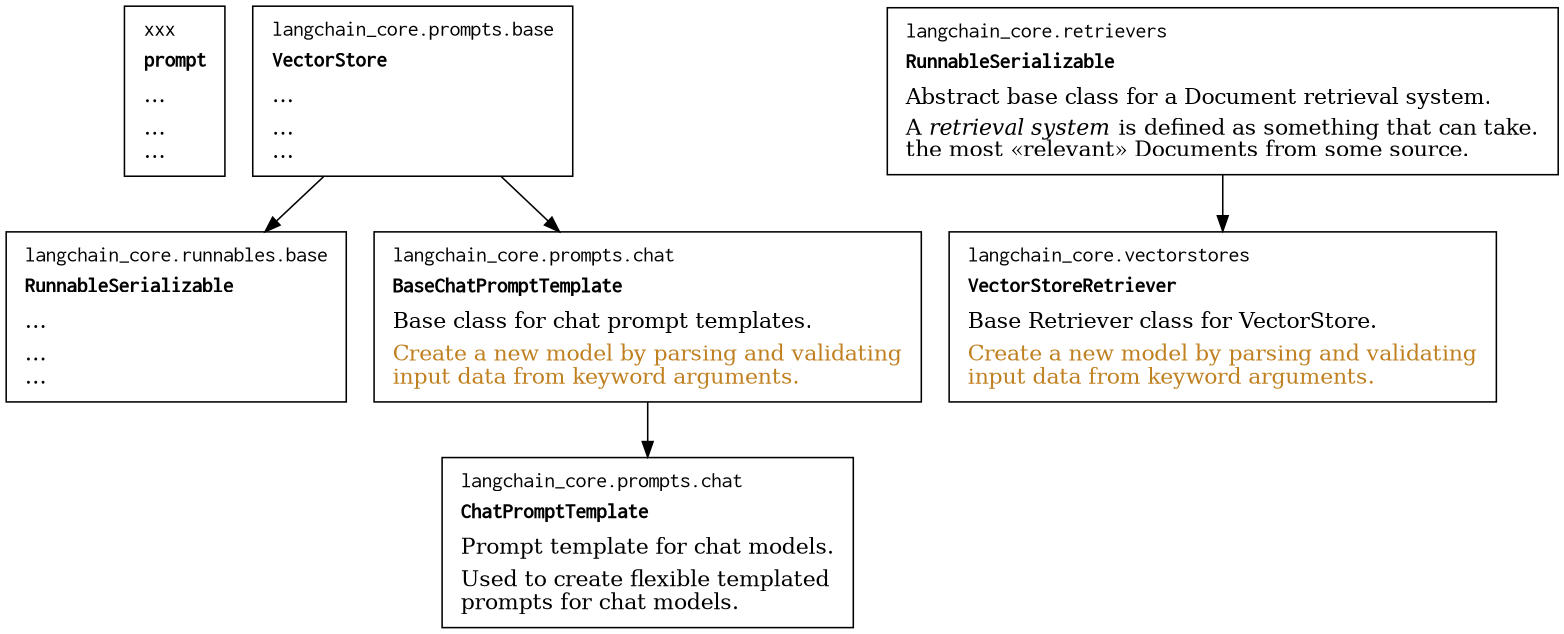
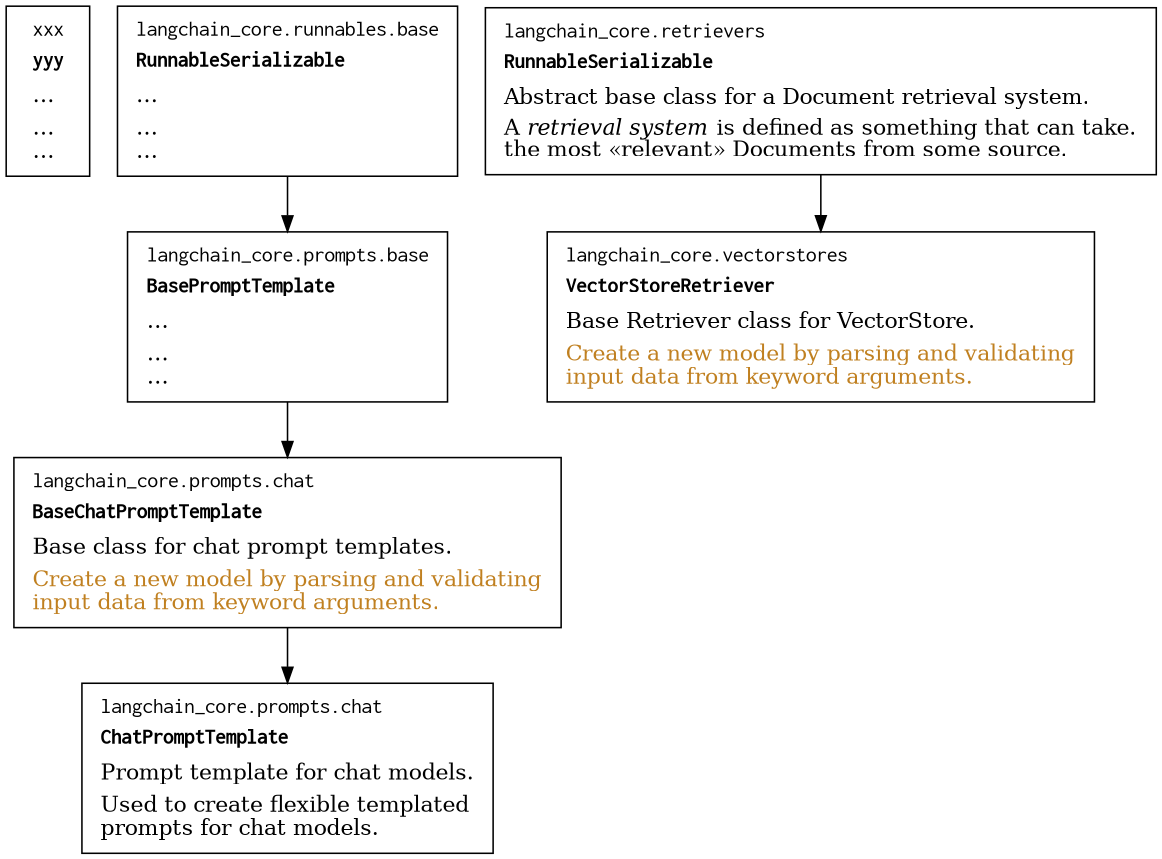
node "xxx": text "prompt" -> "yyy"
node "langchain_core.prompts.base": text "VectorStore" -> "BasePromptTemplate"
edge "langchain_core.prompts.base" -> "langchain_core.runnables.base": reversed
